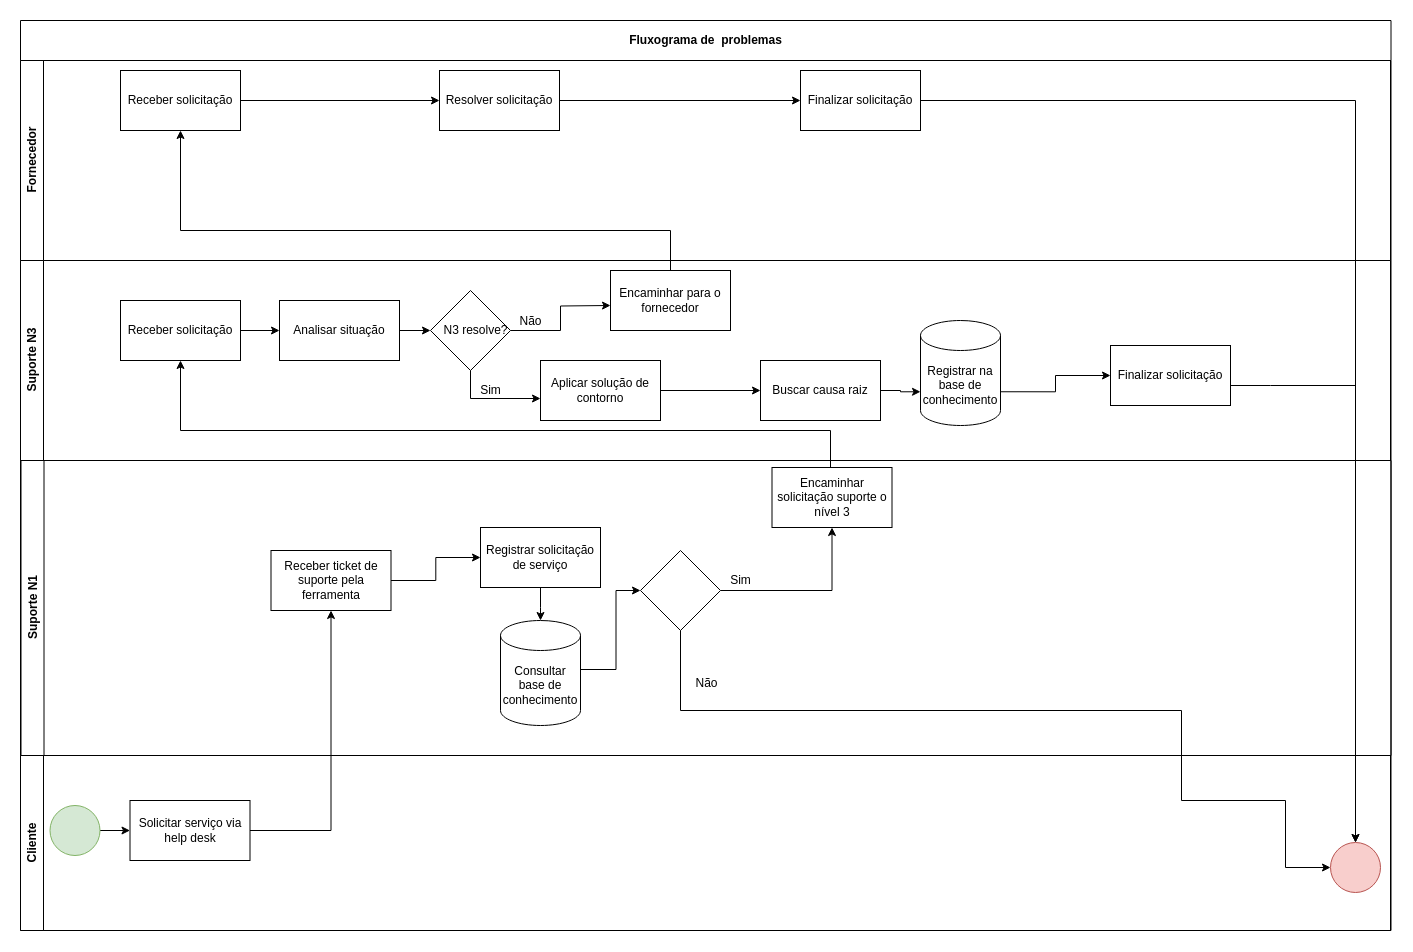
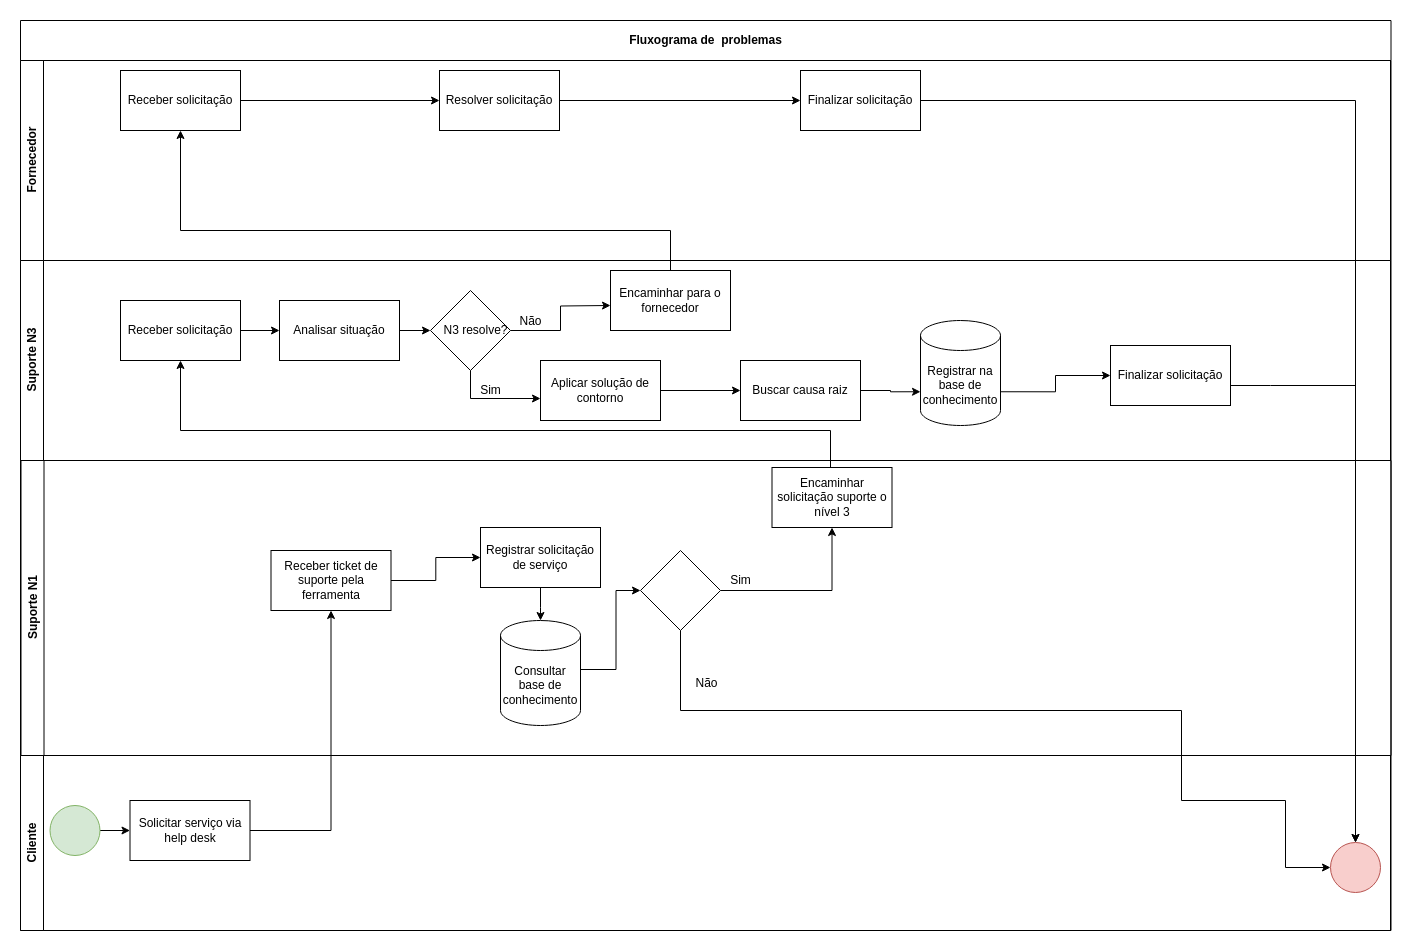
node "Buscar causa raiz": moved (821, 391) -> (801, 391)
